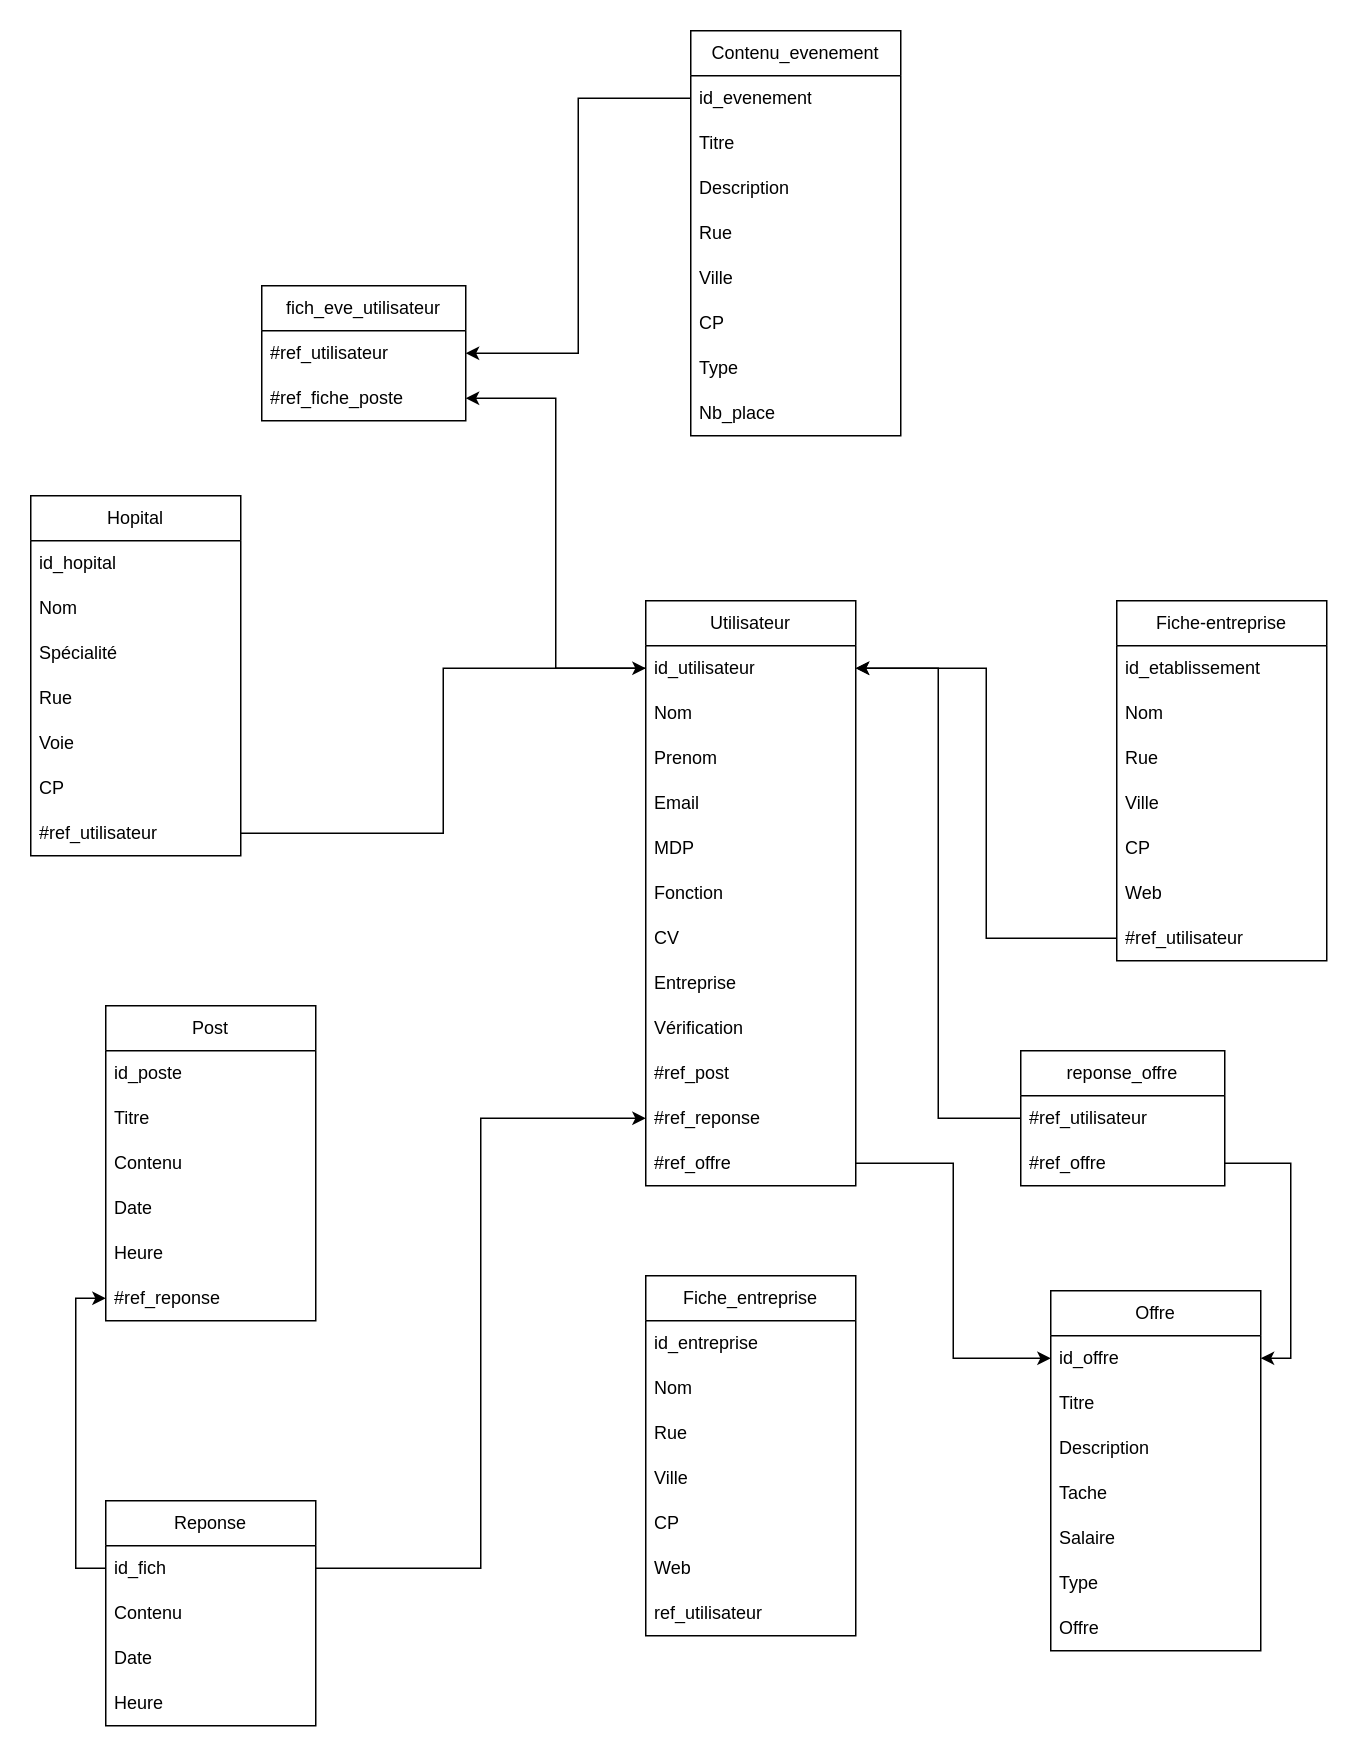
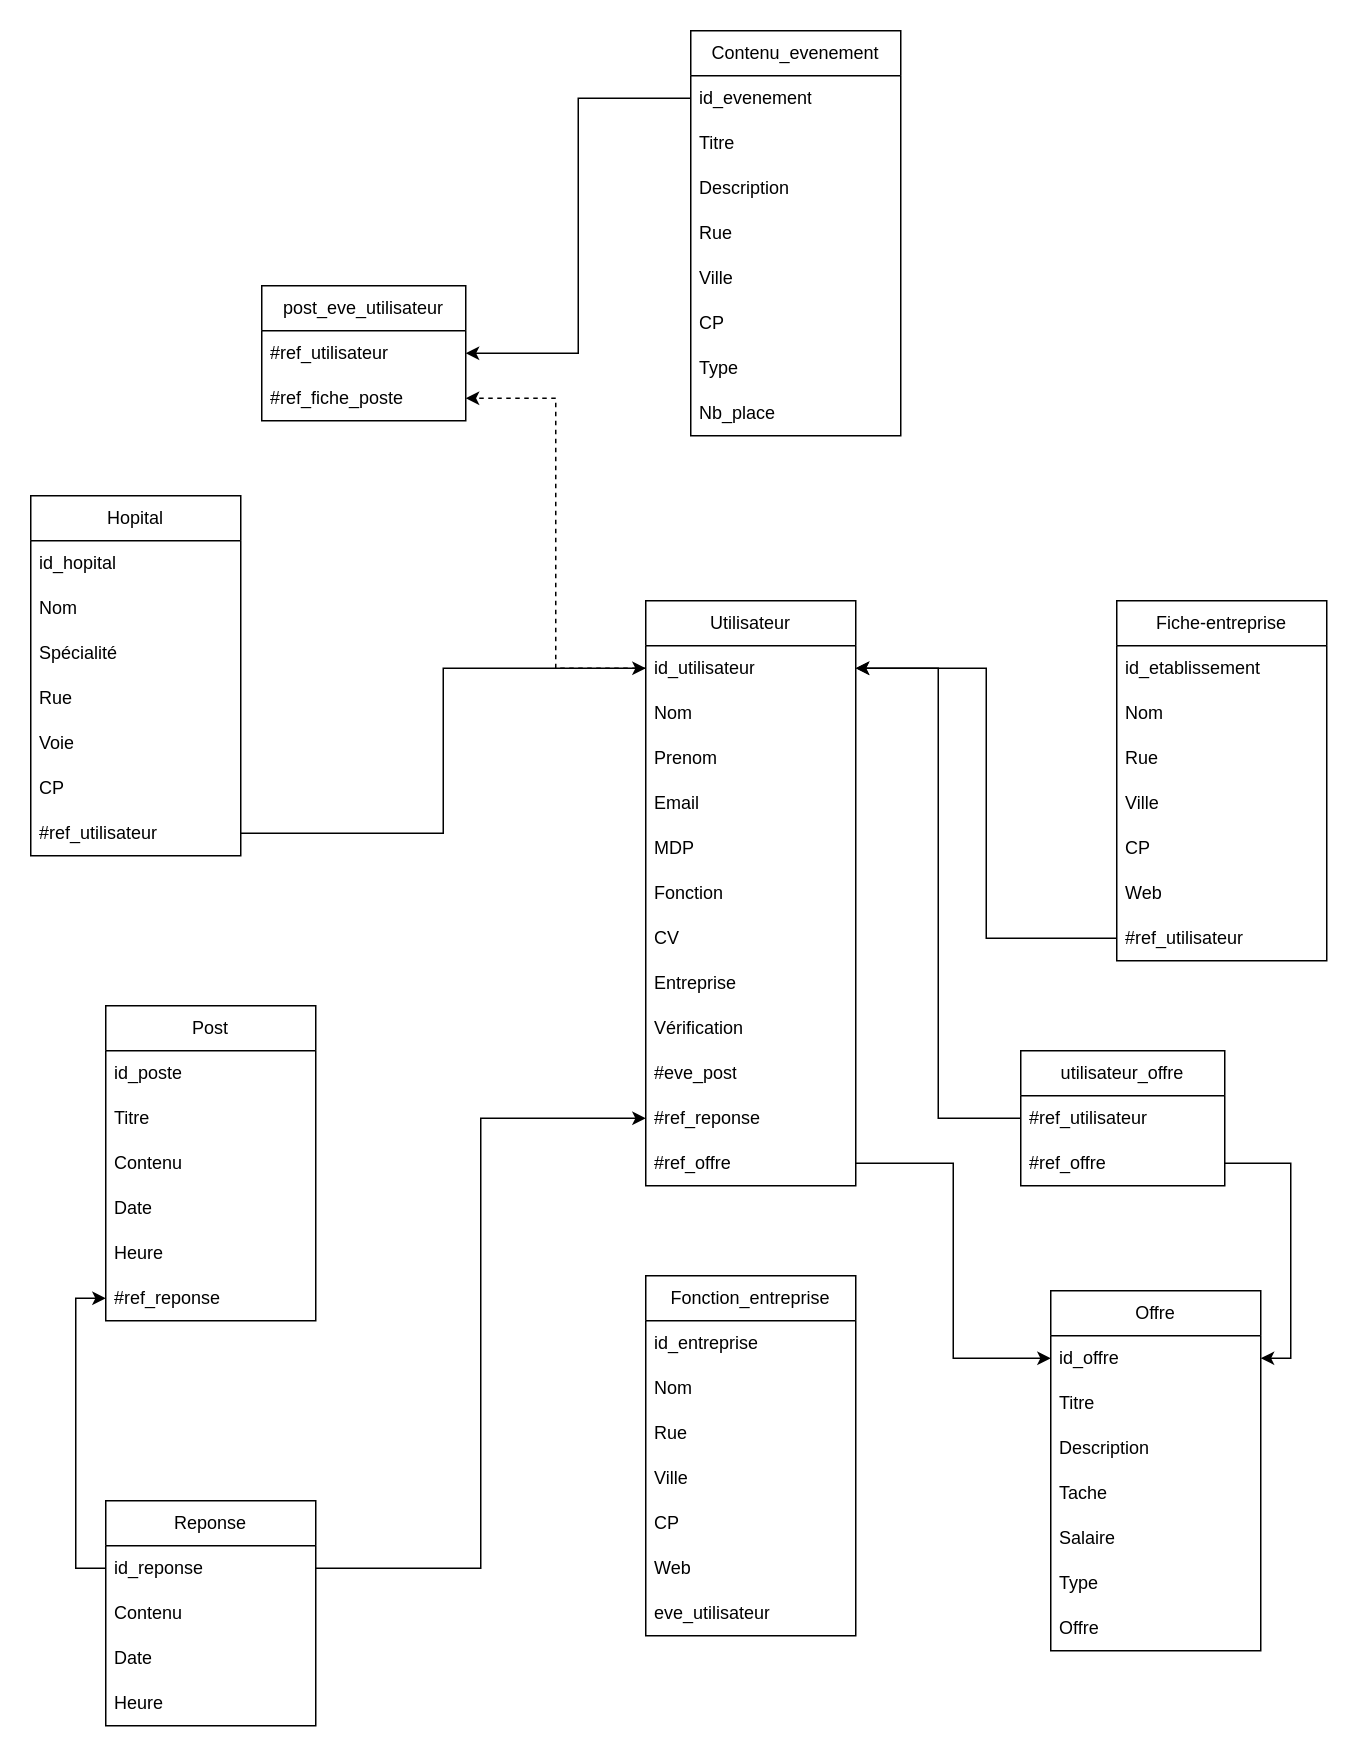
node "fich_eve_utilisateur": label "fich_eve_utilisateur" -> "post_eve_utilisateur"
edge "id_utilisateur" -> "#ref_fiche_poste": style solid -> dashed
node "#ref_post": label "#ref_post" -> "#eve_post"
node "reponse_offre": label "reponse_offre" -> "utilisateur_offre"
node "Fiche_entreprise": label "Fiche_entreprise" -> "Fonction_entreprise"
node "id_fich": label "id_fich" -> "id_reponse"
node "ref_utilisateur": label "ref_utilisateur" -> "eve_utilisateur"
